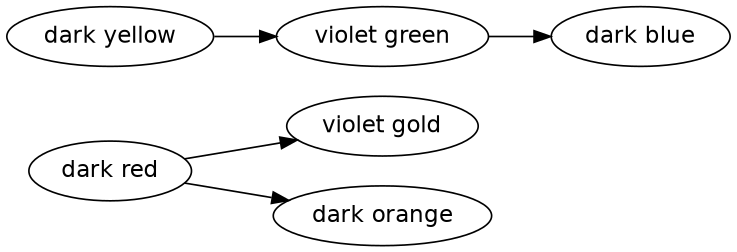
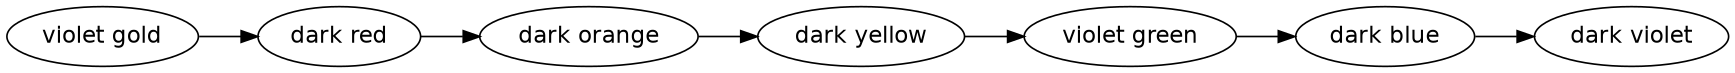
edge "dark orange" -> "dark yellow": added
node "dark violet": added
edge "dark red" -> "violet gold": reversed
